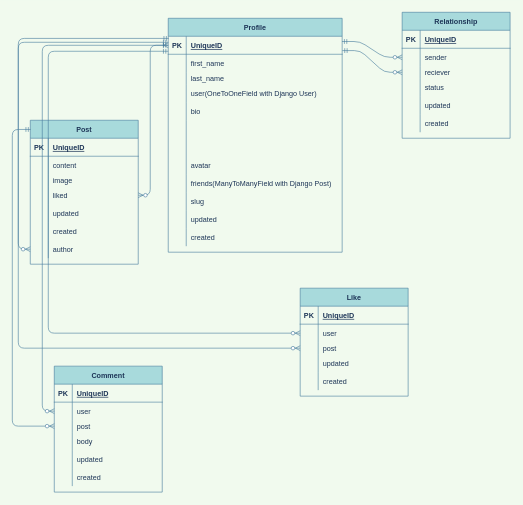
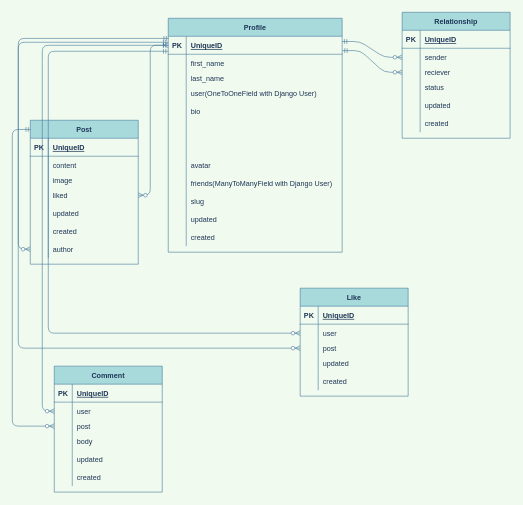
node "friends(ManyToManyField with Django Post)": label "friends(ManyToManyField with Django Post)" -> "friends(ManyToManyField with Django User)"
